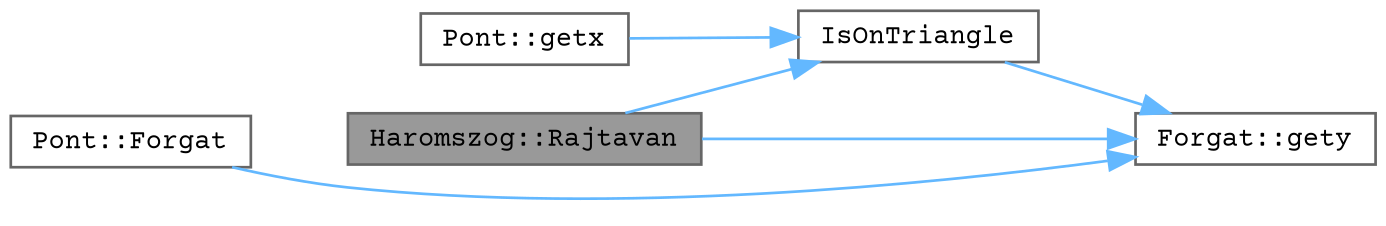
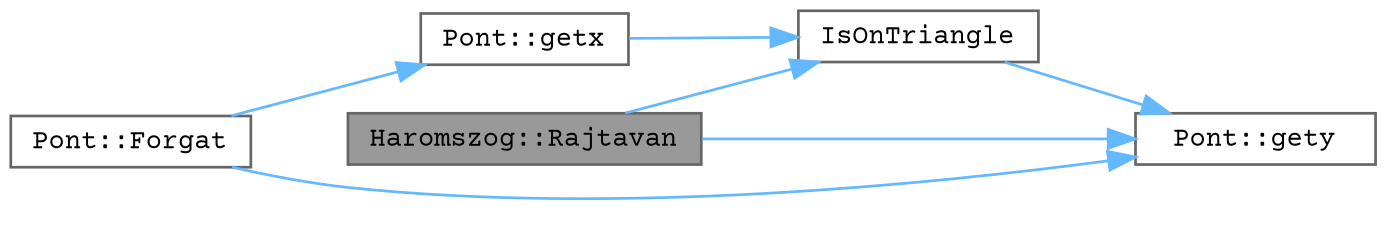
edge "Pont::Forgat" -> "Pont::getx": added
node "Forgat::gety": label "Forgat::gety" -> "Pont::gety"
